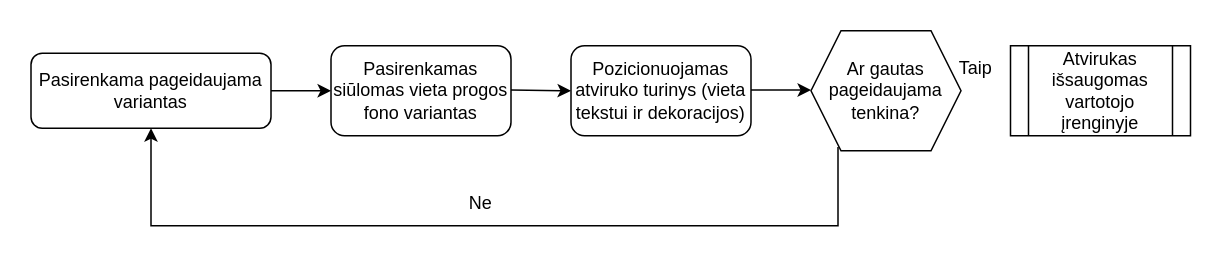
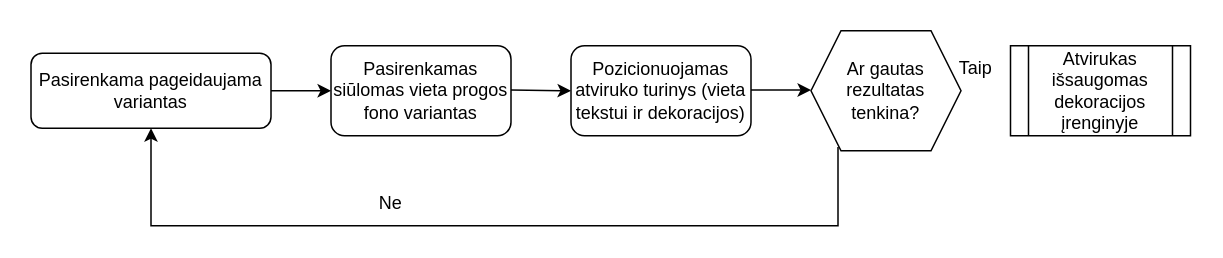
node "Ar gautas pageidaujama tenkina?": label "Ar gautas pageidaujama tenkina?" -> "Ar gautas rezultatas tenkina?"
node "Atvirukas išsaugomas vartotojo įrenginyje": label "Atvirukas išsaugomas vartotojo įrenginyje" -> "Atvirukas išsaugomas dekoracijos įrenginyje"
node "Ne": moved (481, 203) -> (391, 203)
